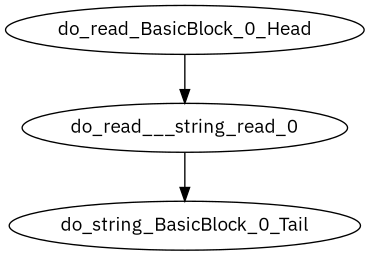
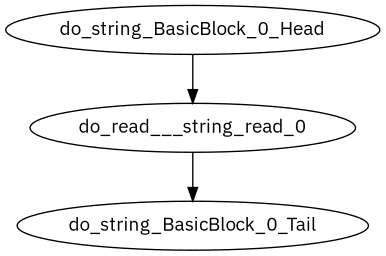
node "do_read_BasicBlock_0_Head": label "do_read_BasicBlock_0_Head" -> "do_string_BasicBlock_0_Head"
